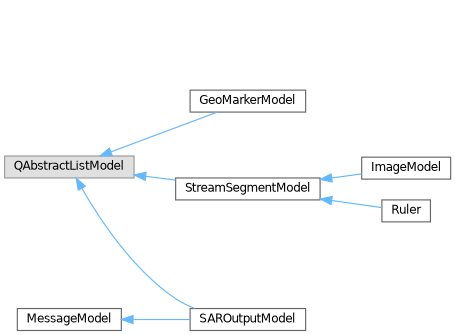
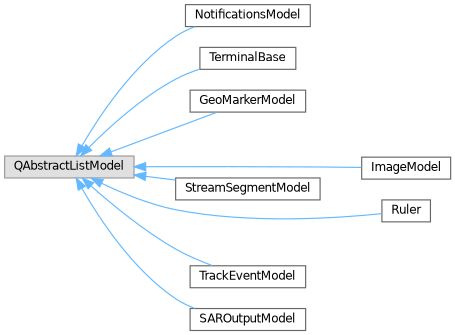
node "NotificationsModel": added
node "TerminalBase": added
edge "ImageModel" -> "StreamSegmentModel": now "ImageModel" -> "QAbstractListModel"
edge "Ruler" -> "StreamSegmentModel": now "Ruler" -> "QAbstractListModel"
node "TrackEventModel": added
node "MessageModel": removed
